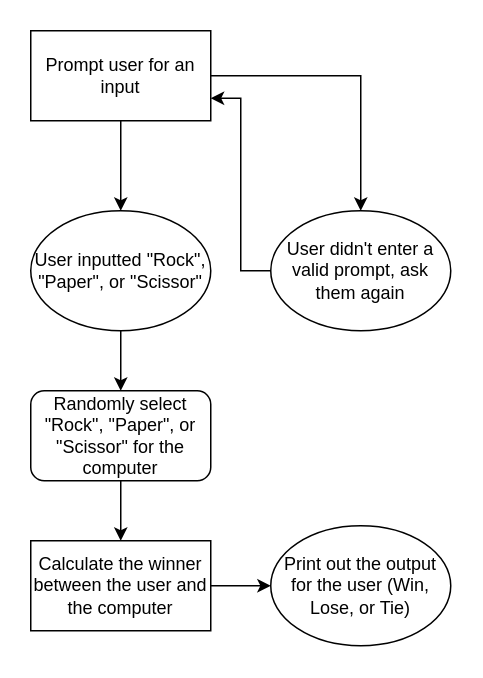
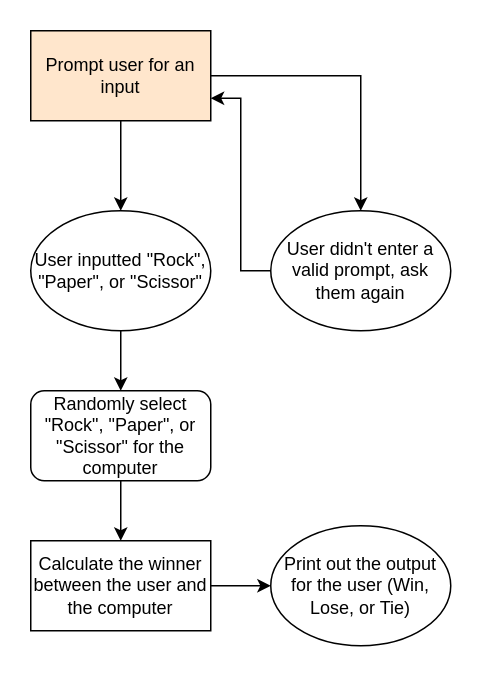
node "Prompt user for an input": fillcolor #ffffff -> #ffe6cc
